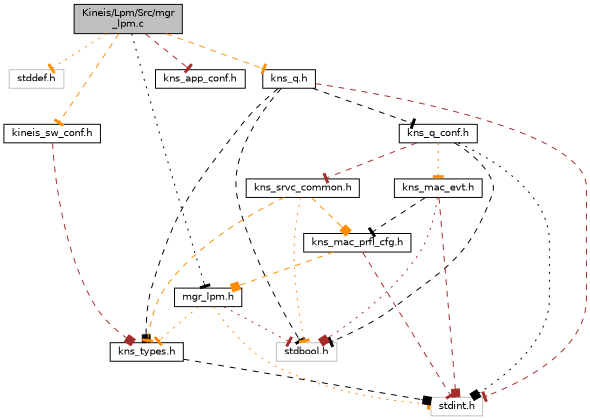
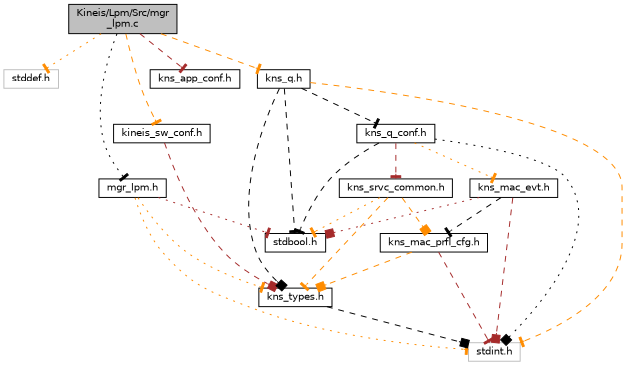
edge "kns_q.h" -> "stdint.h": color brown -> darkorange
edge "kns_mac_prfl_cfg.h" -> "mgr_lpm.h": now "kns_mac_prfl_cfg.h" -> "kns_types.h"
node "stdbool.h": color grey75 -> black
